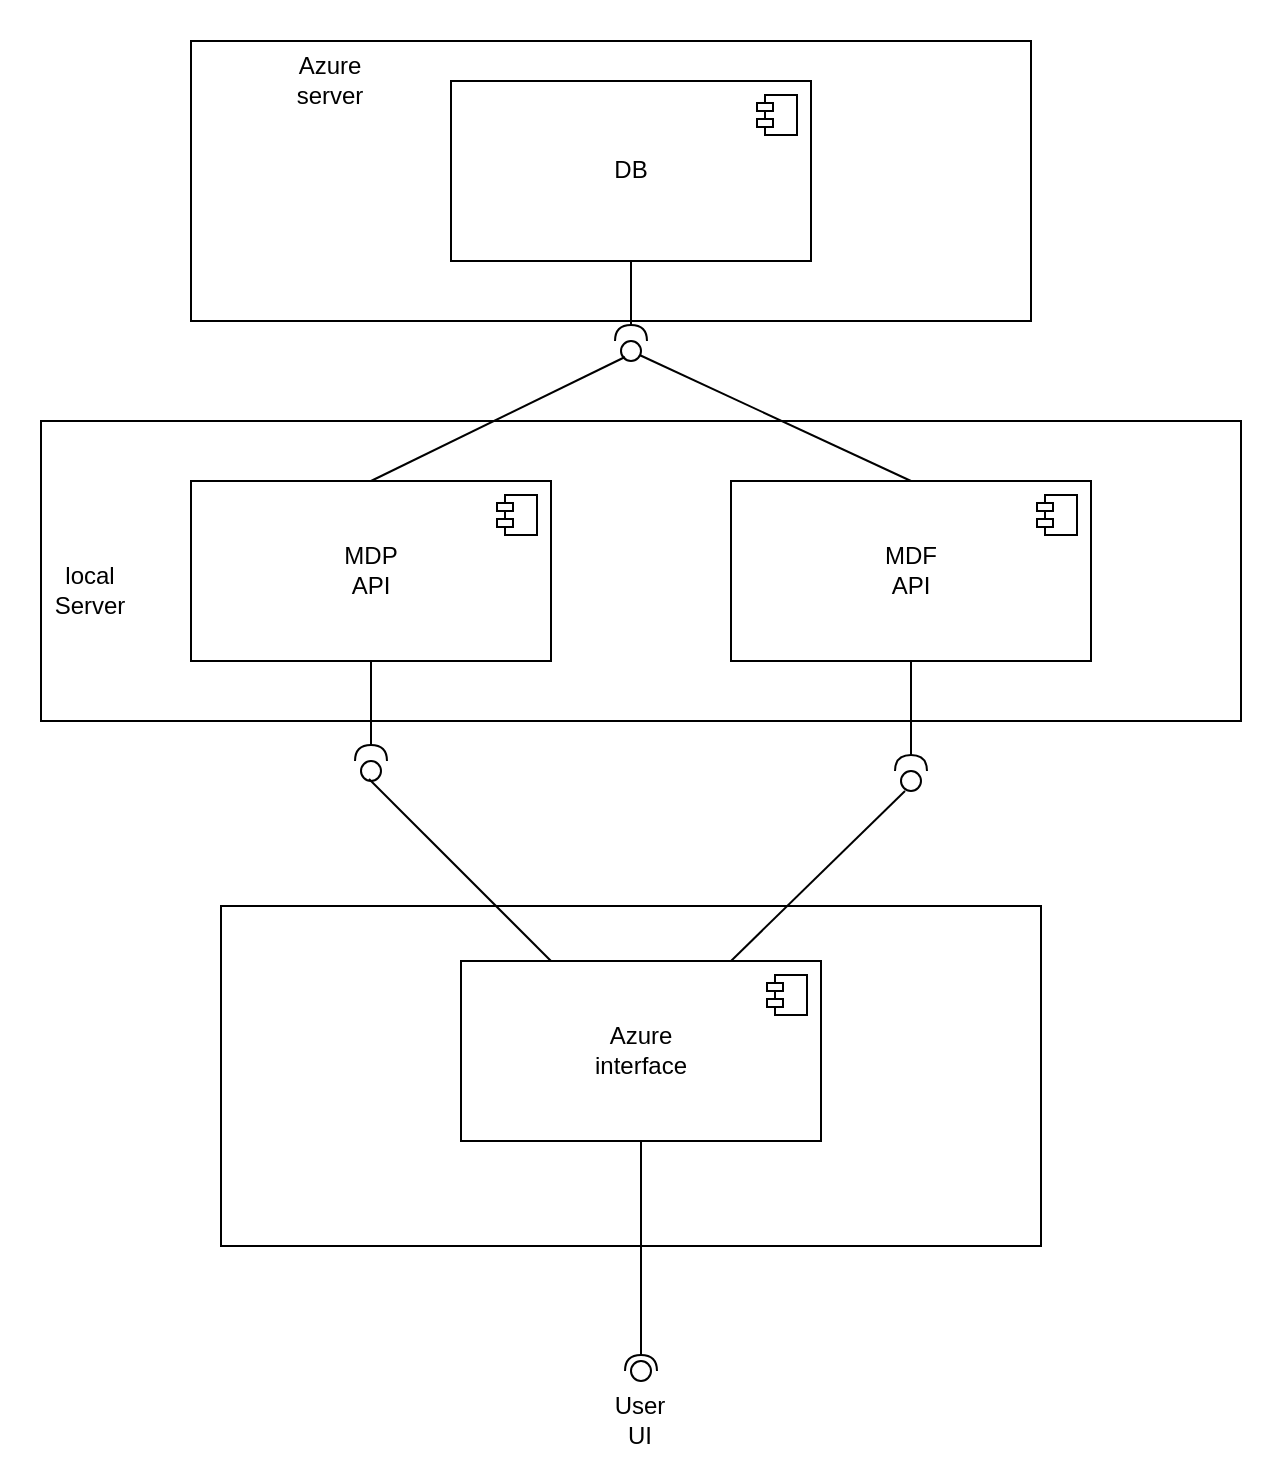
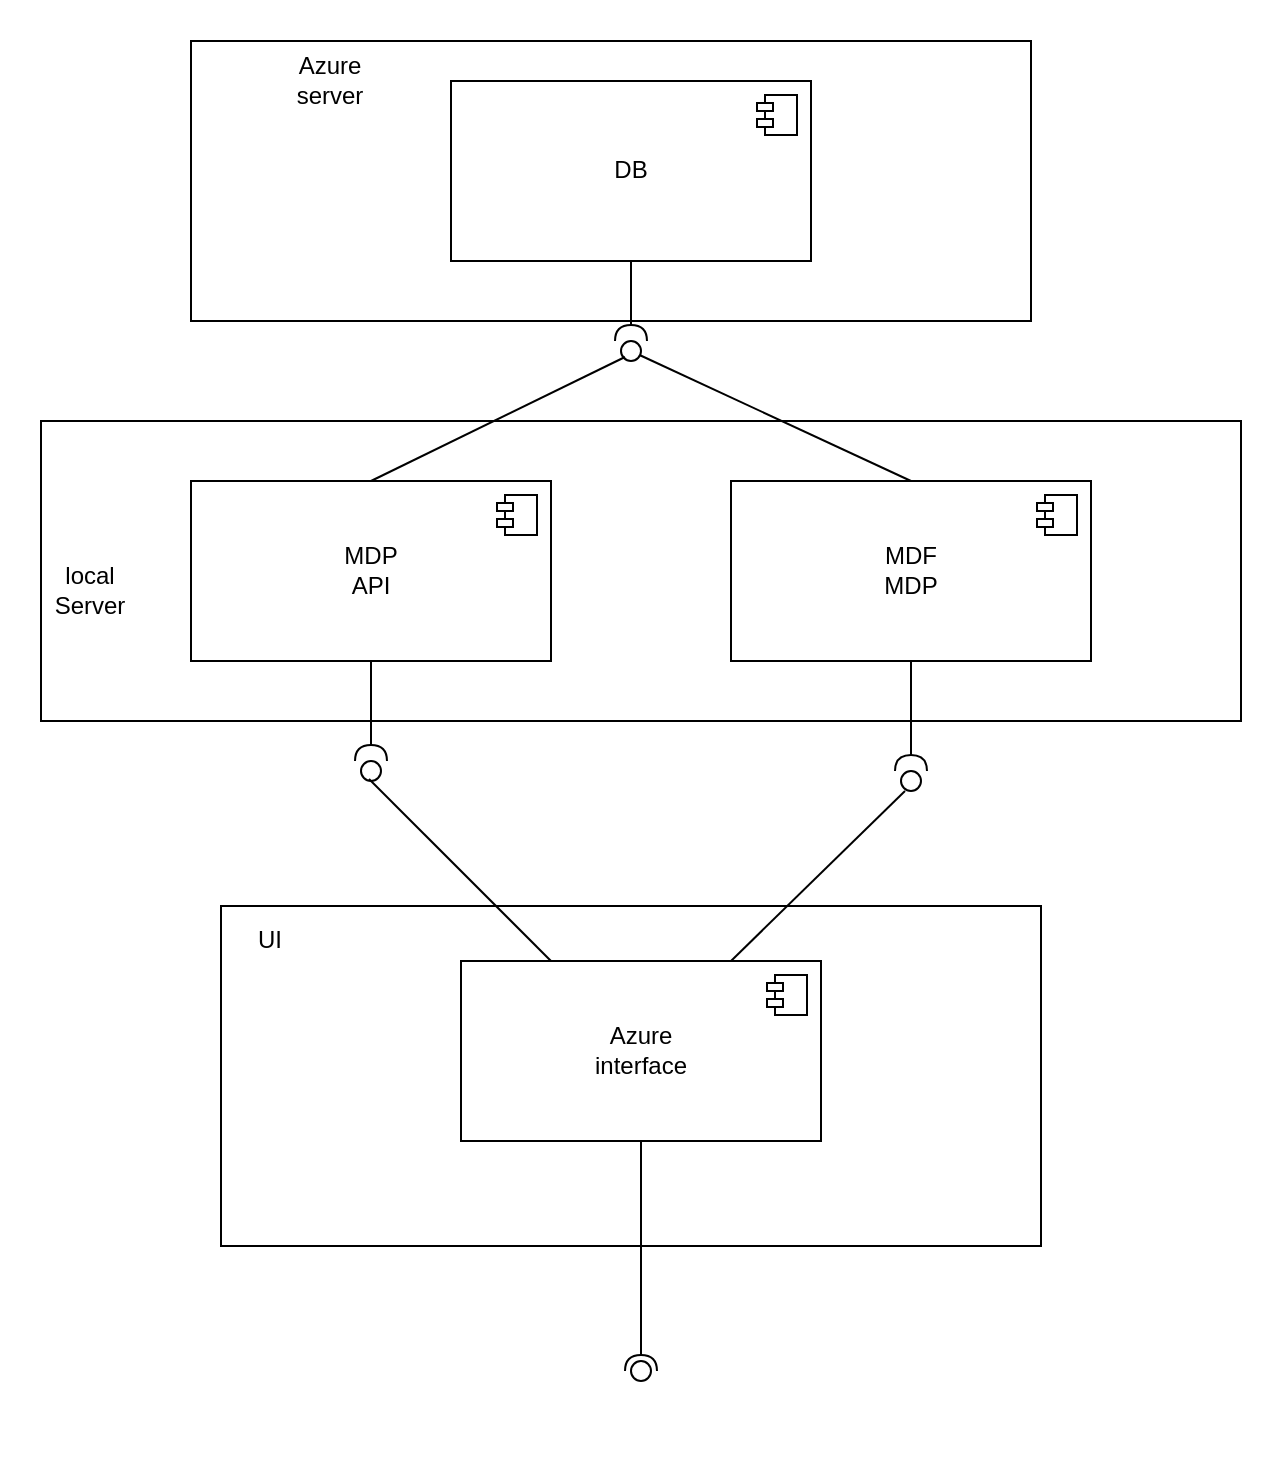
node "MDF API": label "MDF API" -> "MDF MDP"
node "UI": added
node "User UI": removed
